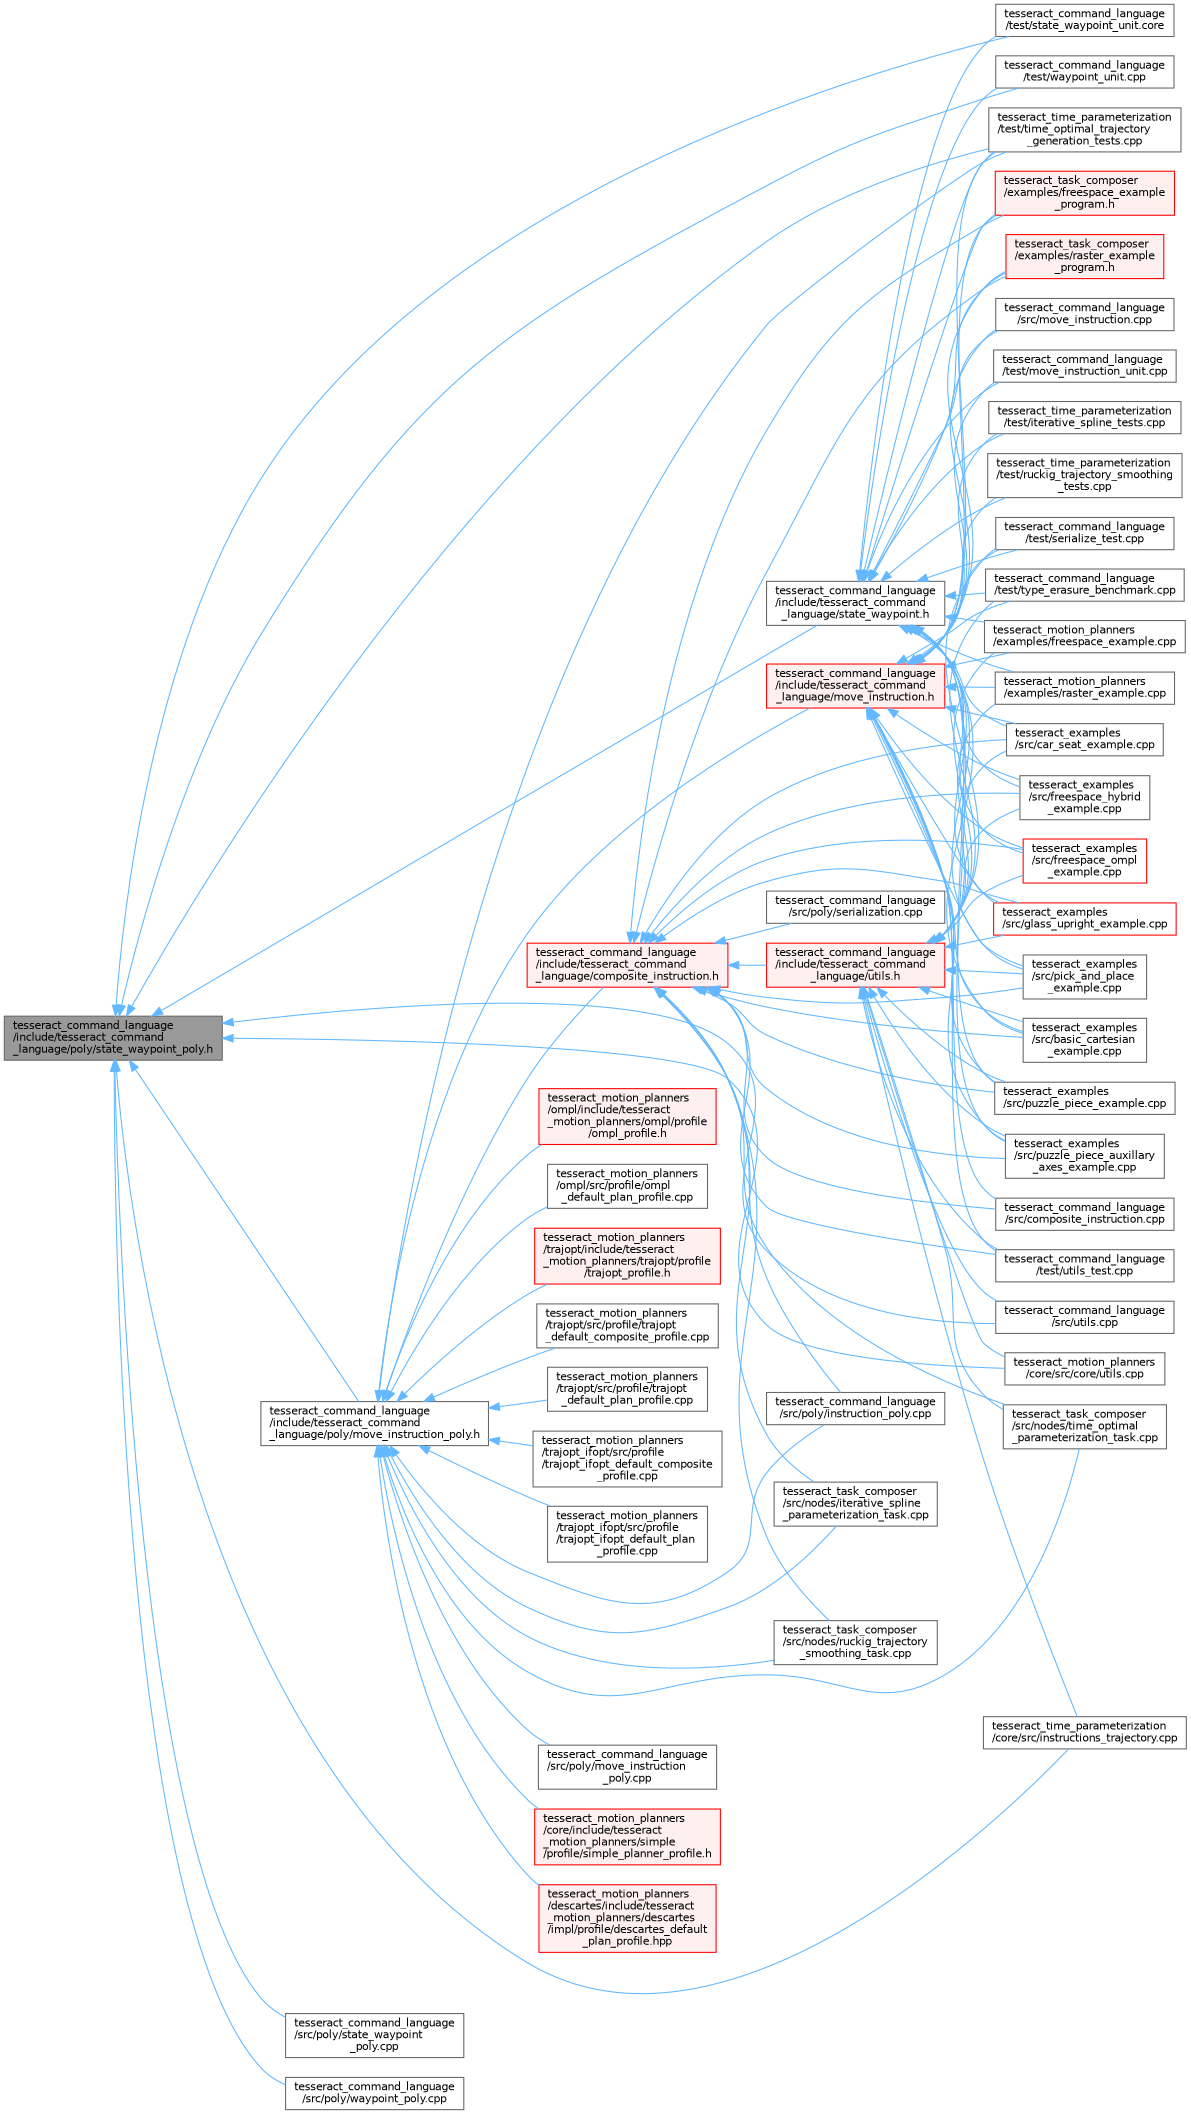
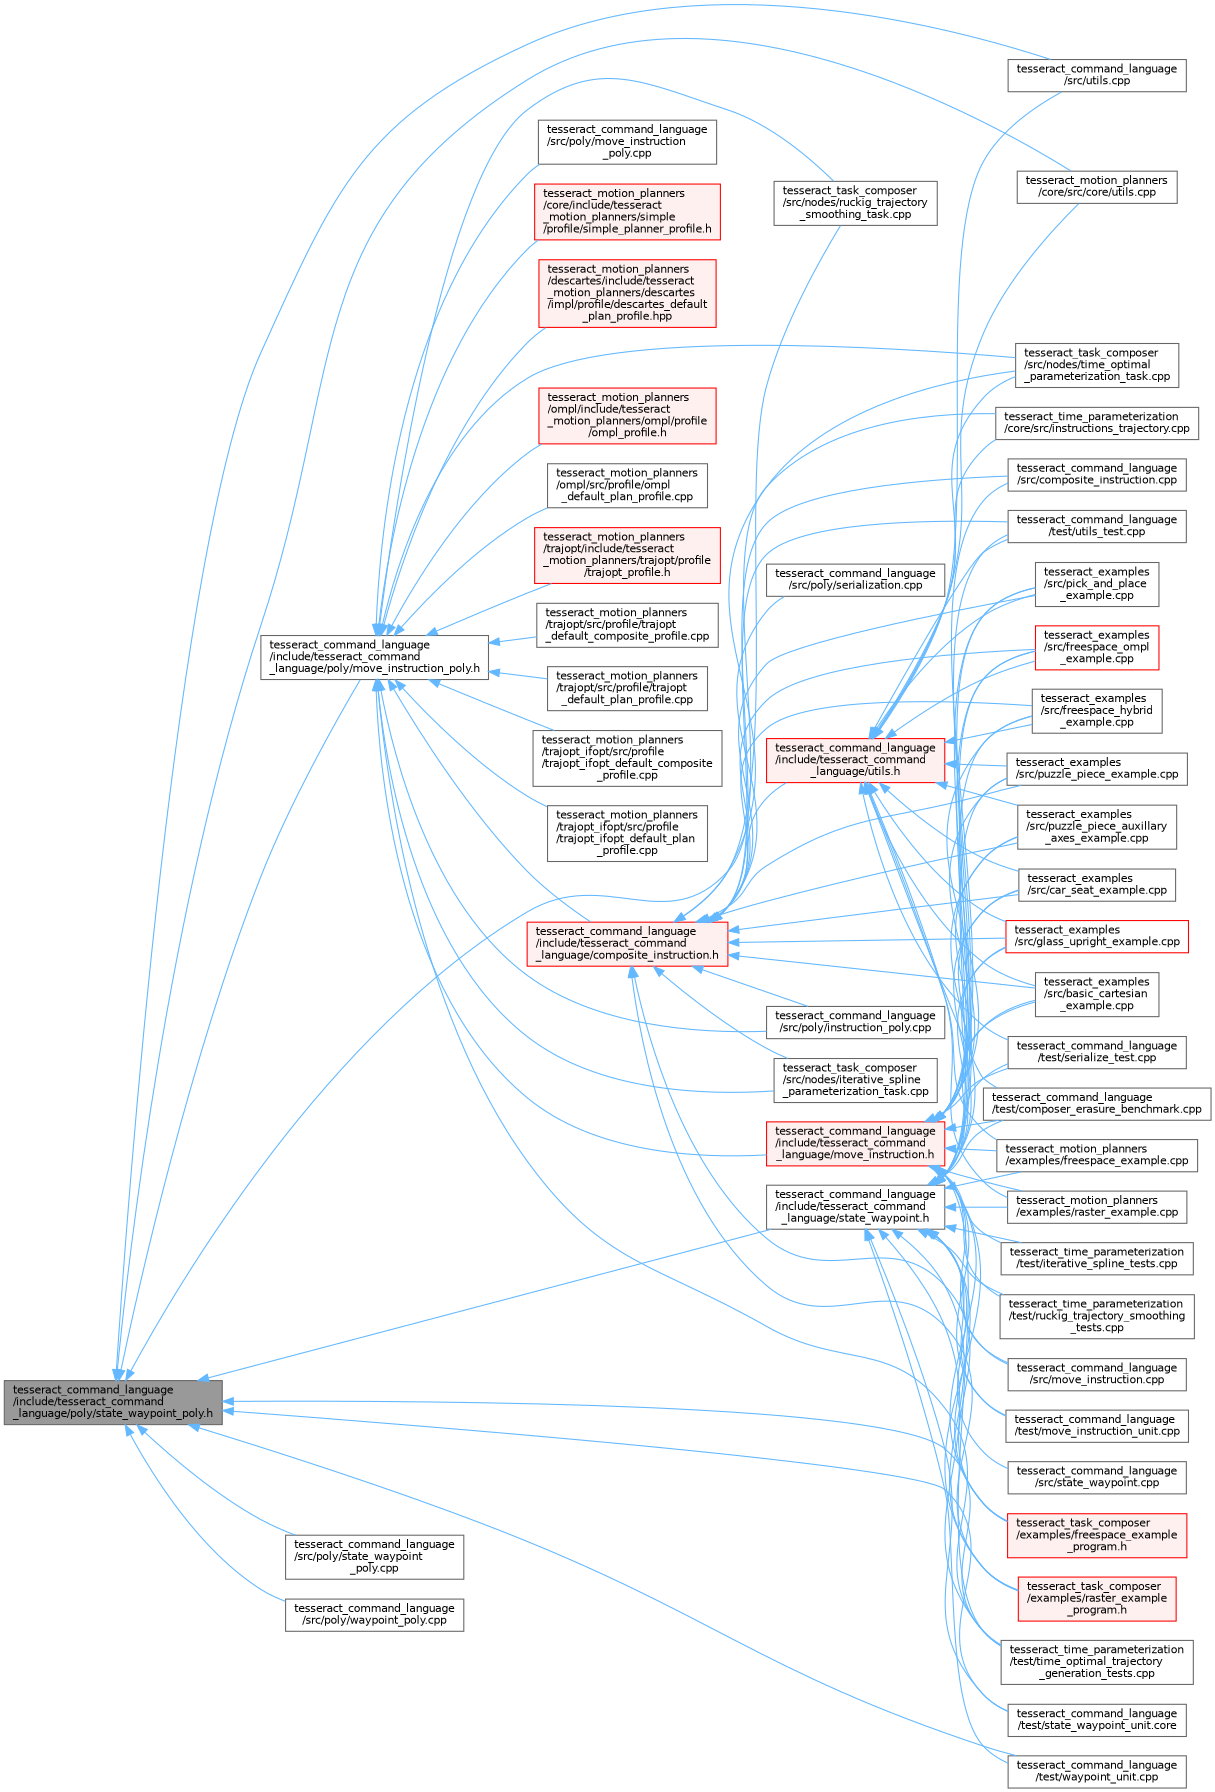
node "tesseract_command_language /test/type_erasure_benchmark.cpp": label "tesseract_command_language /test/type_erasure_benchmark.cpp" -> "tesseract_command_language /test/composer_erasure_benchmark.cpp"
node "tesseract_command_language /src/state_waypoint.cpp": added
